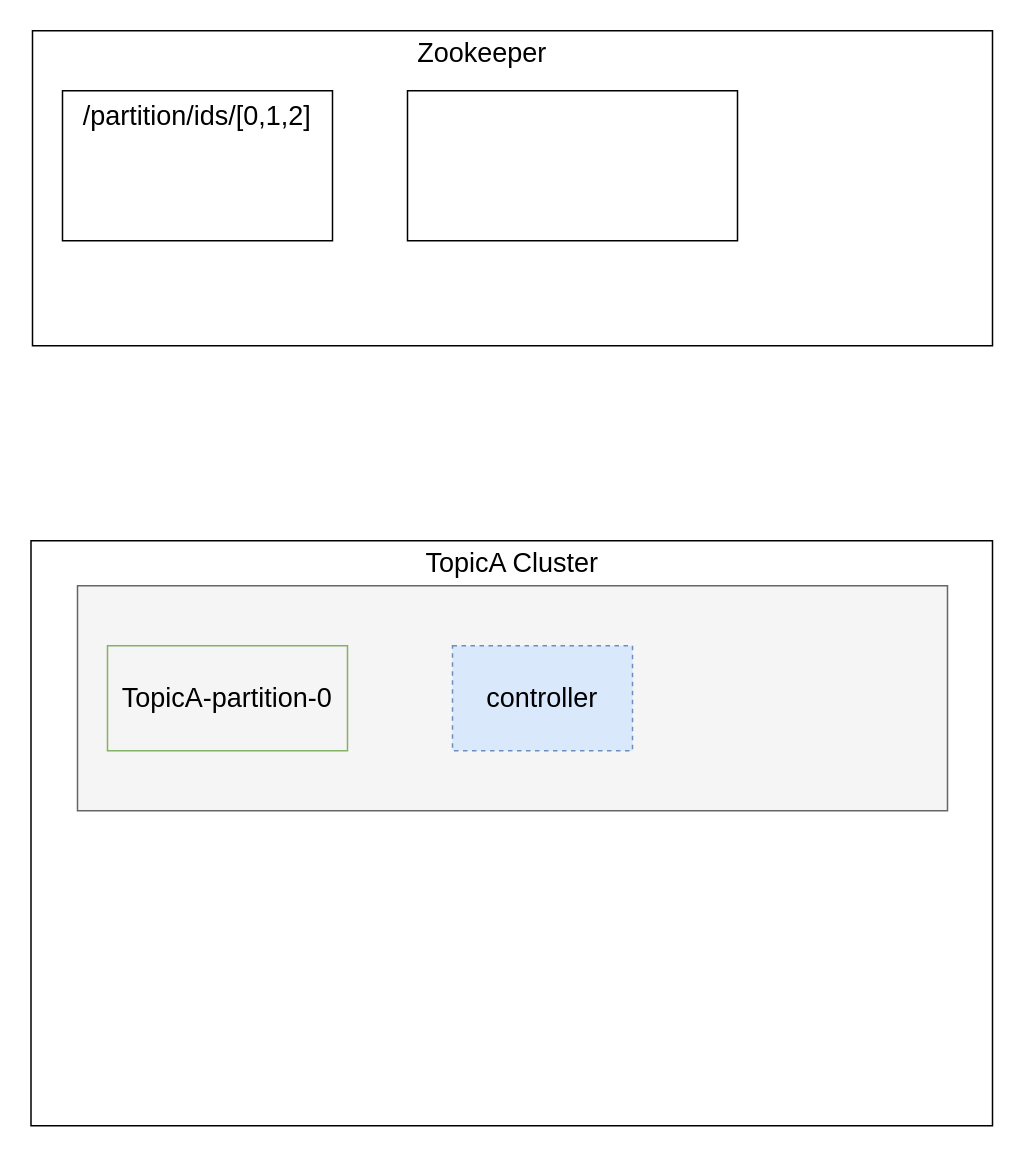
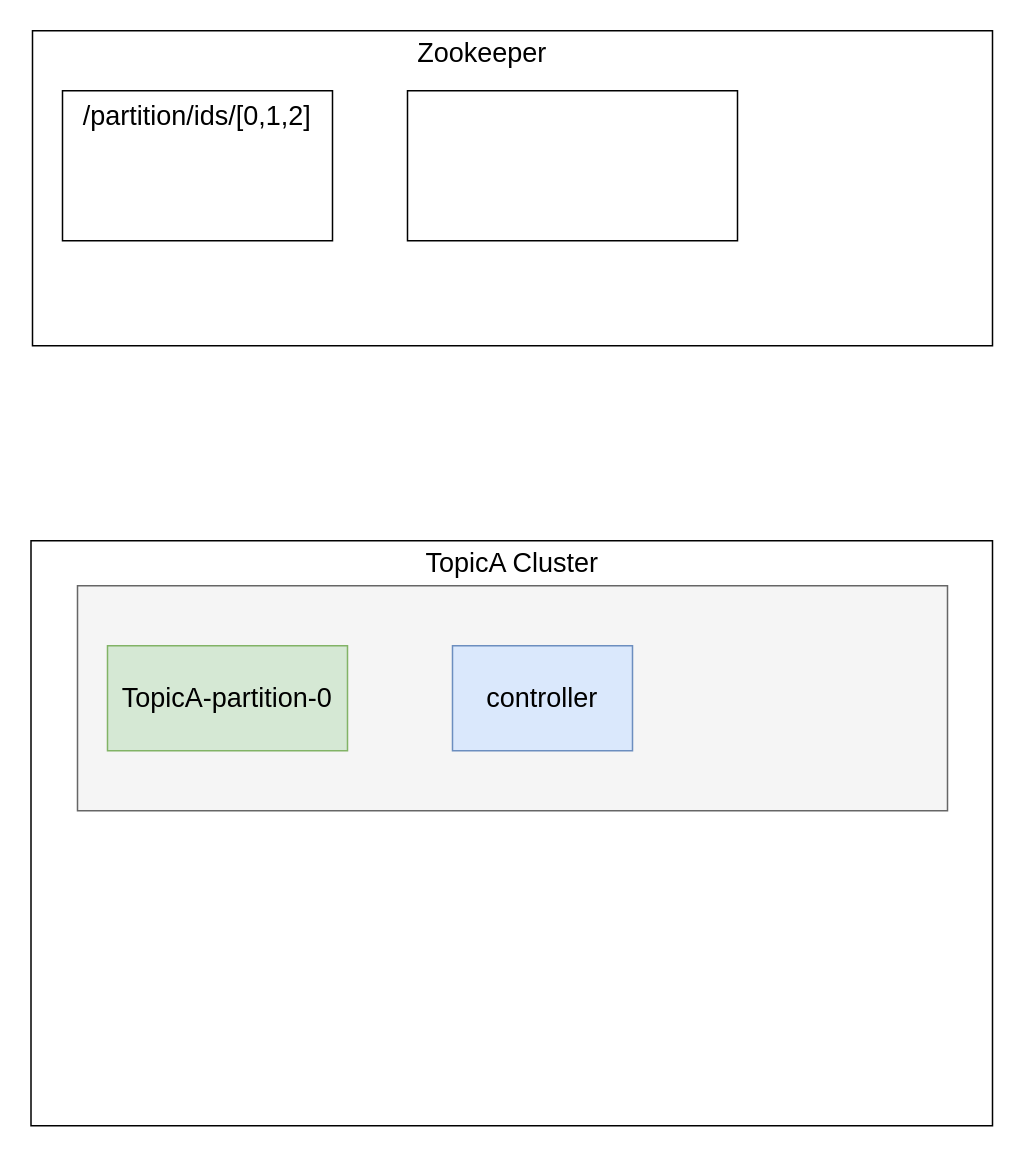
node "TopicA-partition-0": fillcolor #f5f5f5 -> #d5e8d4
node "controller": style dashed -> solid
